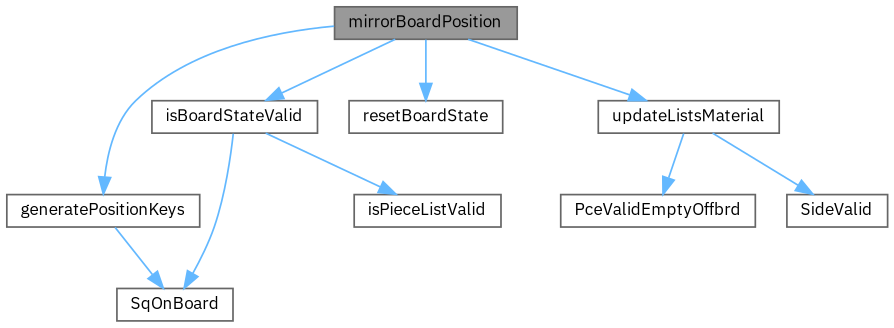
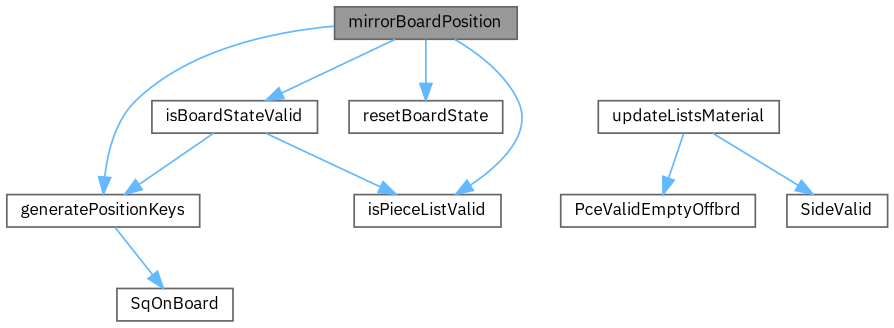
edge "mirrorBoardPosition" -> "updateListsMaterial": now "mirrorBoardPosition" -> "isPieceListValid"
edge "isBoardStateValid" -> "SqOnBoard": now "isBoardStateValid" -> "generatePositionKeys"
